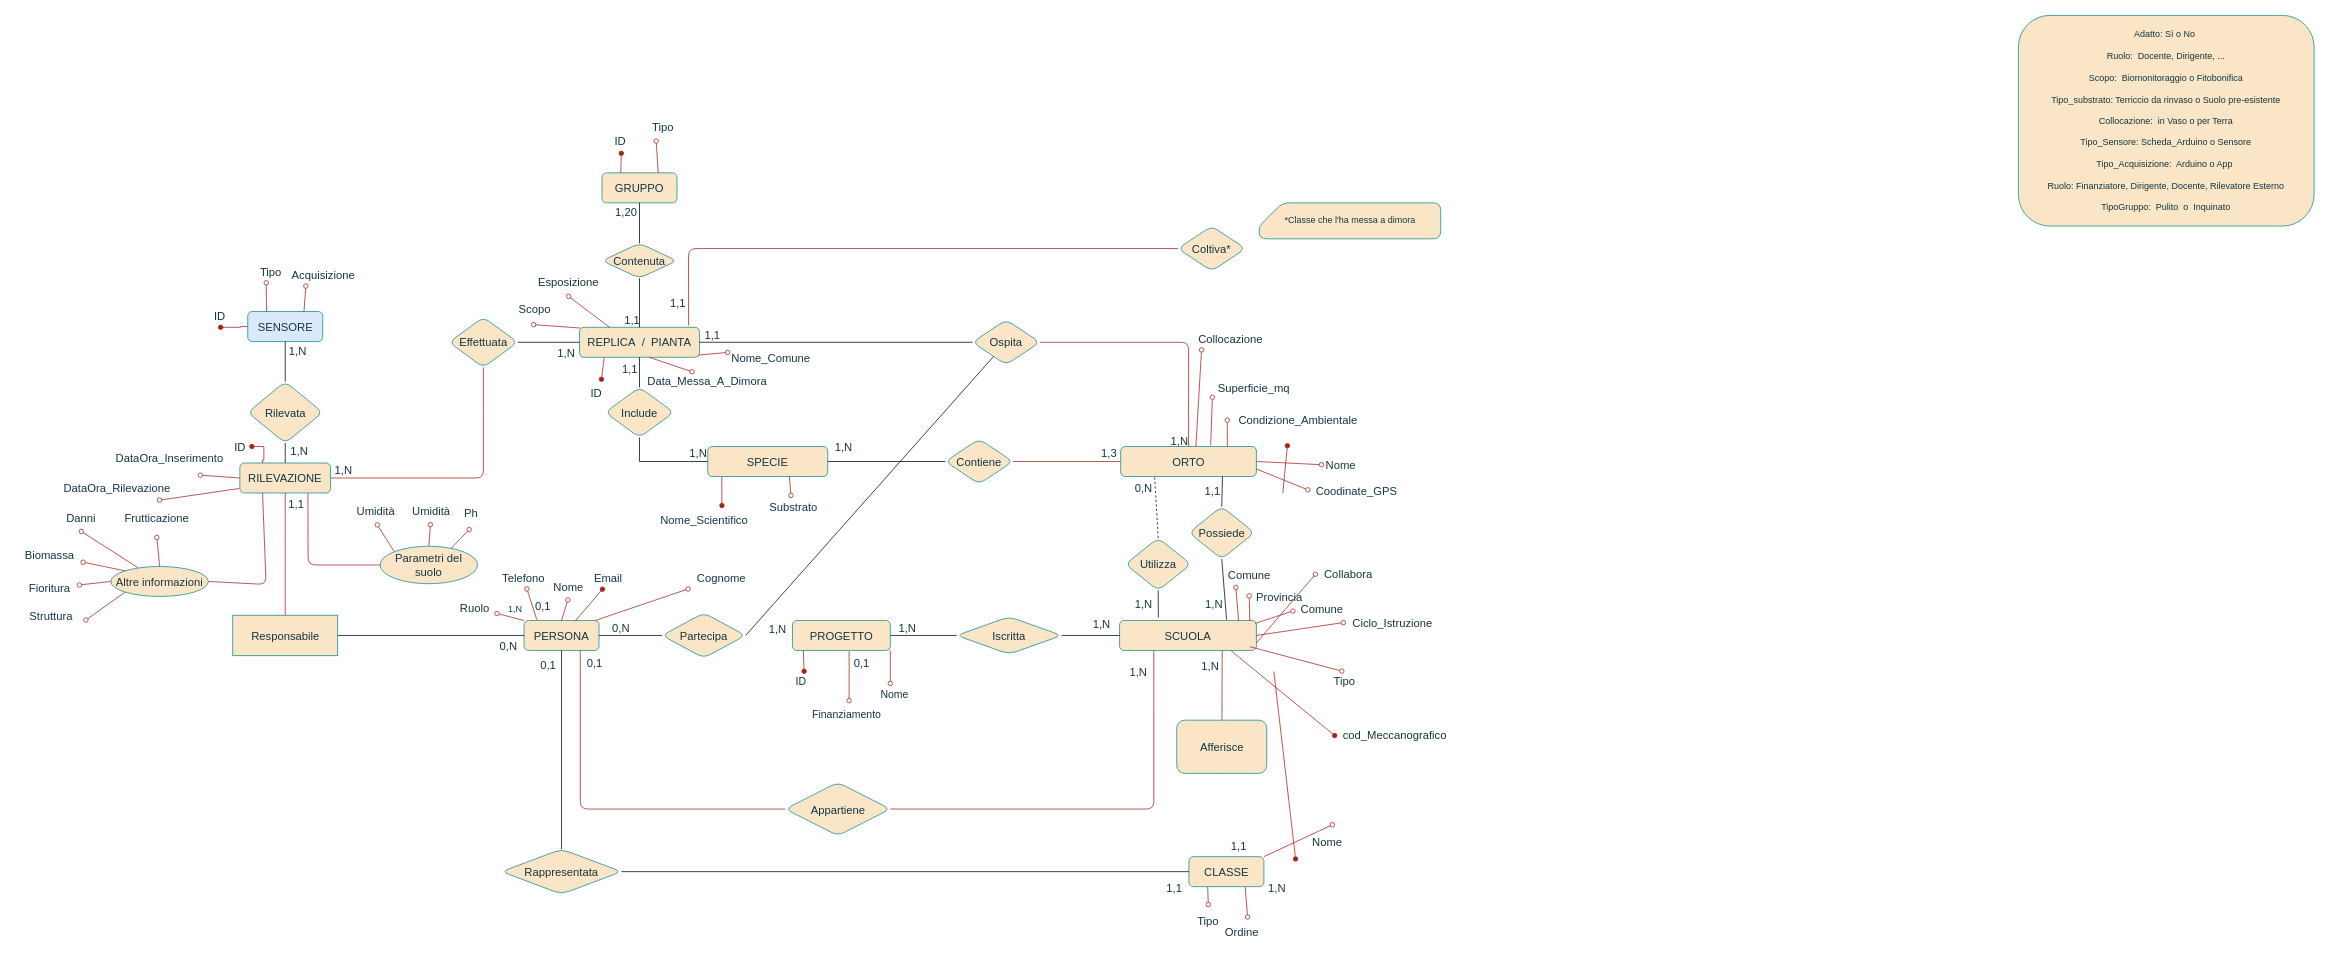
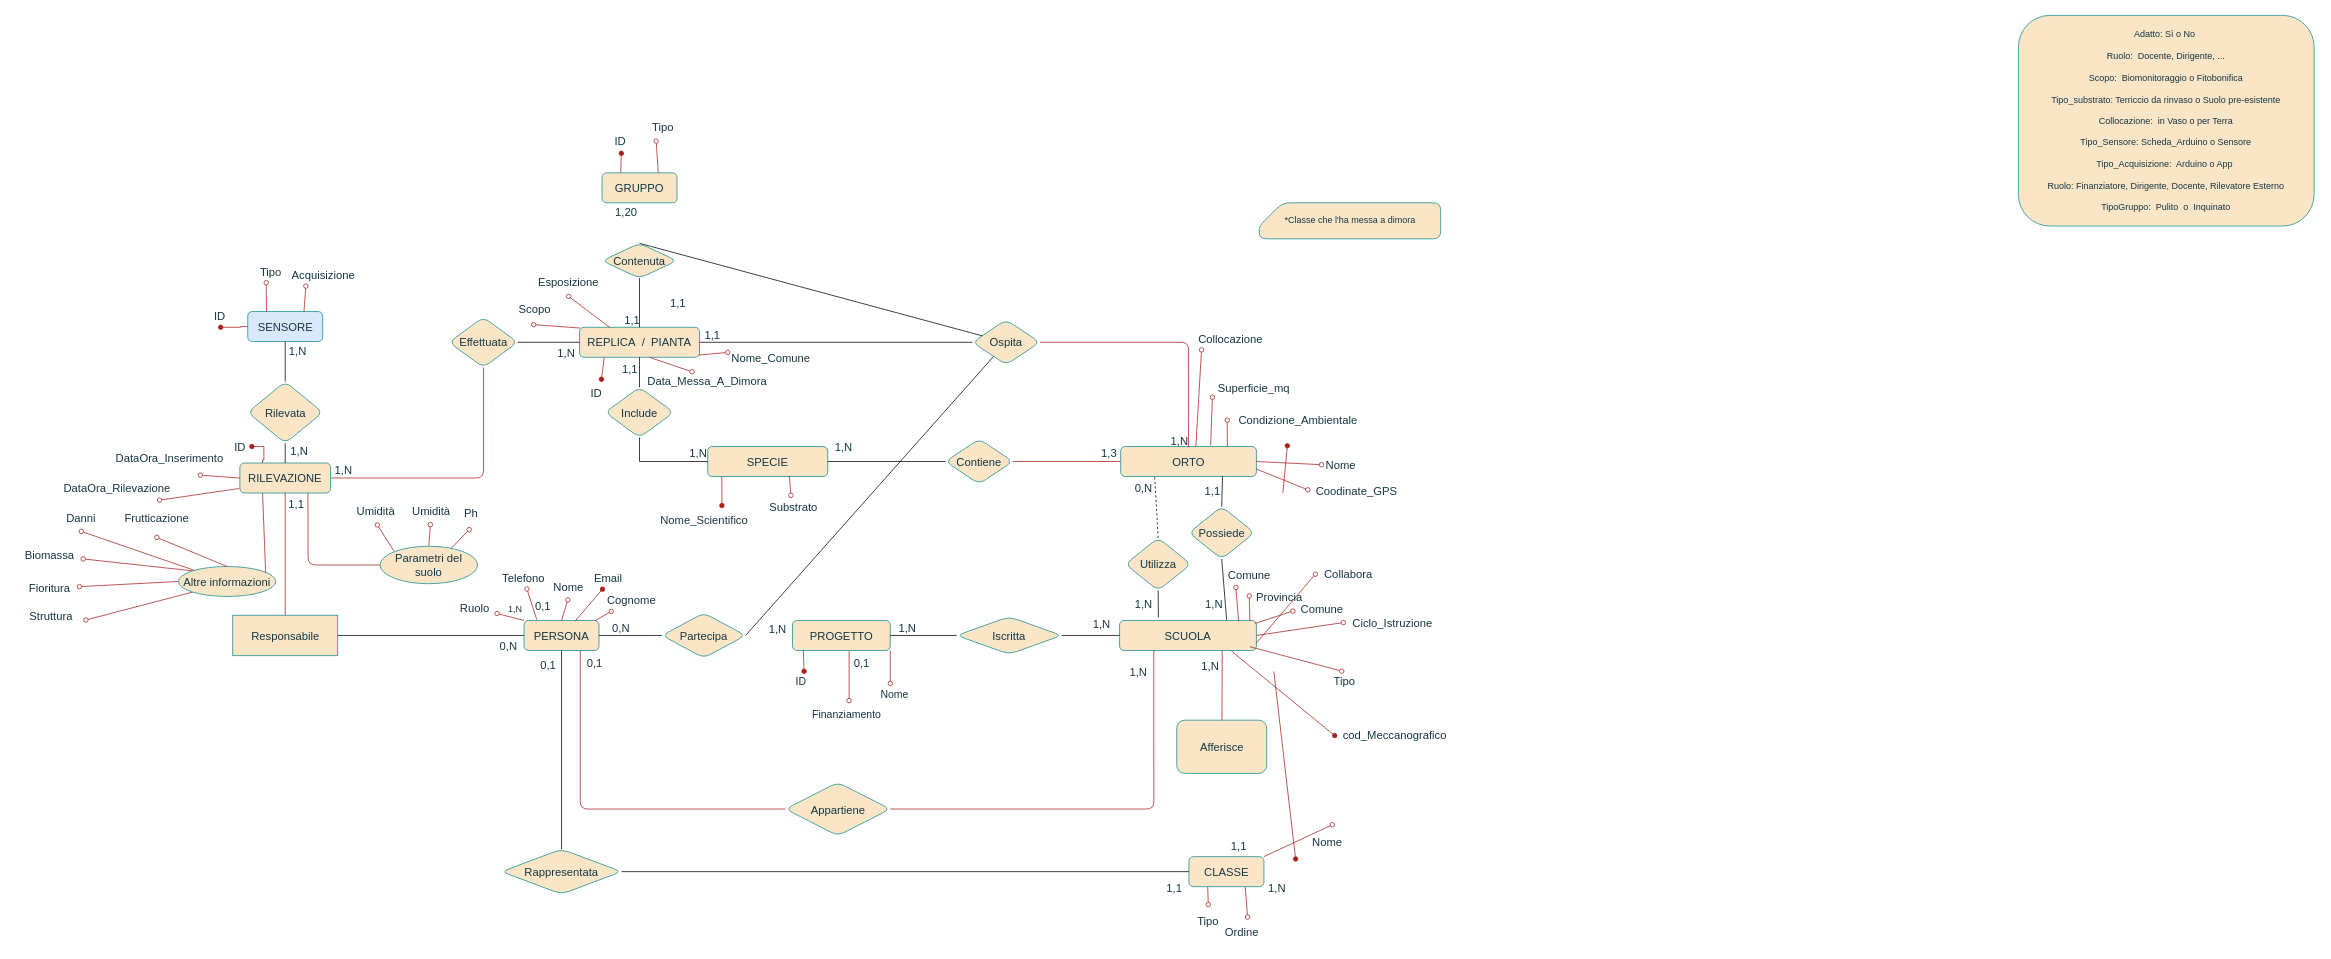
edge "GRUPPO" -- "Contenuta": now "Ospita" -- "Contenuta"
edge "Coltiva*" -- "REPLICA / PIANTA": removed
node "Coltiva*": removed
node "Cognome": moved (721, 578) -> (631, 600)
node "Altre informazioni": moved (159, 582) -> (227, 582)
